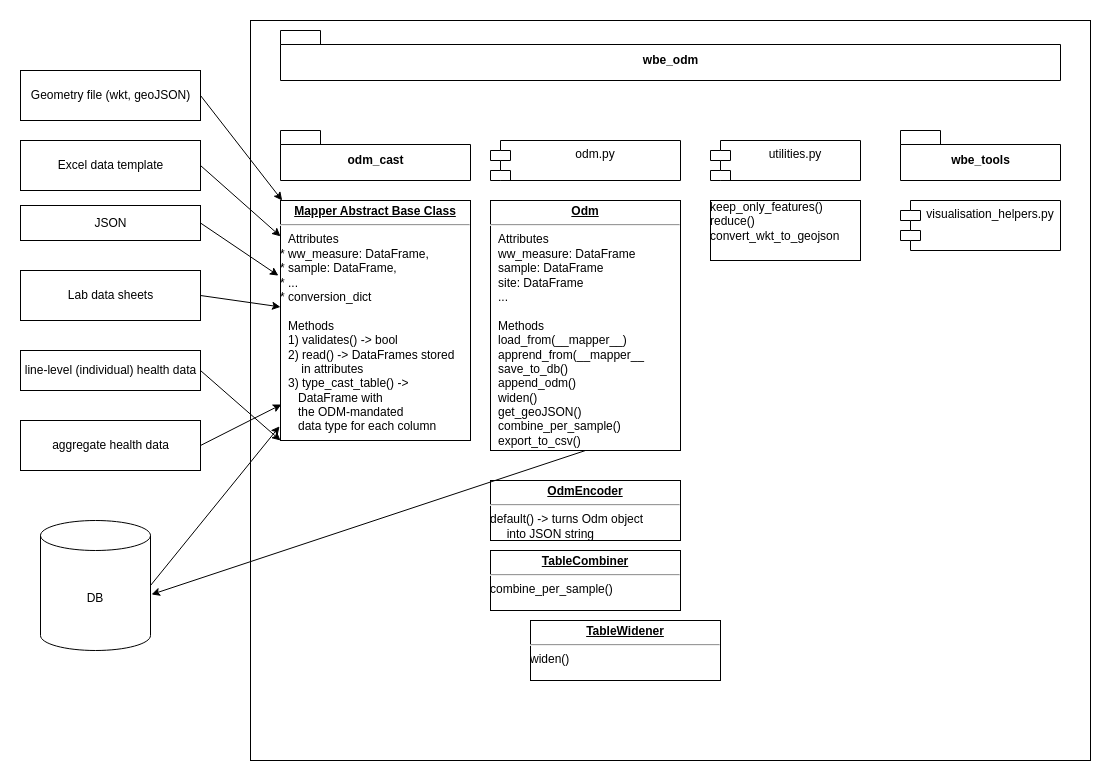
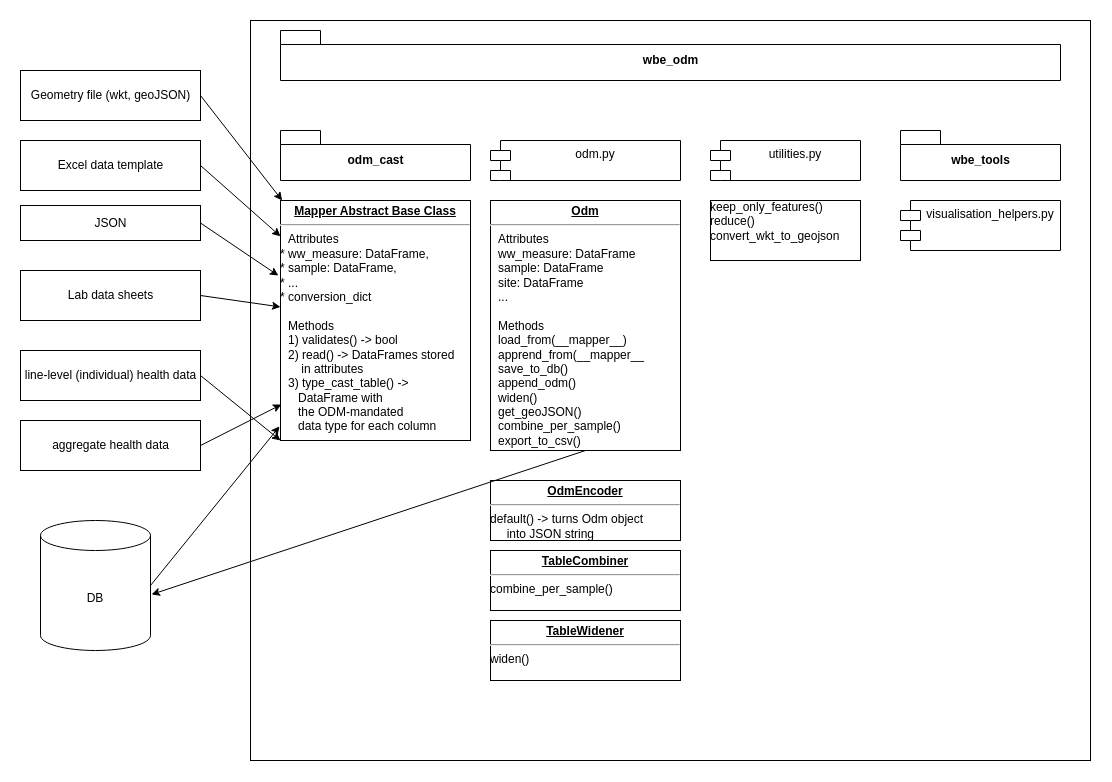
node "line-level (individual) health data": size 180x40 -> 180x50
node "TableWidener widen()": moved (626, 651) -> (586, 651)
